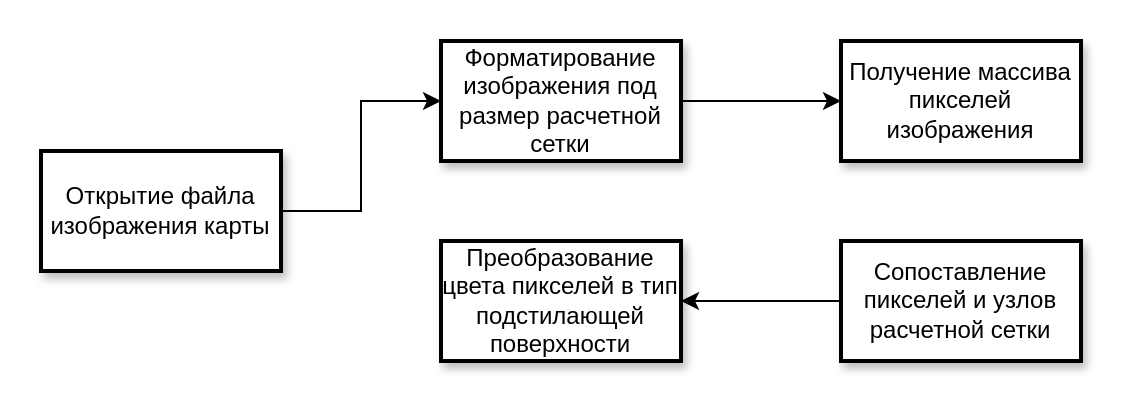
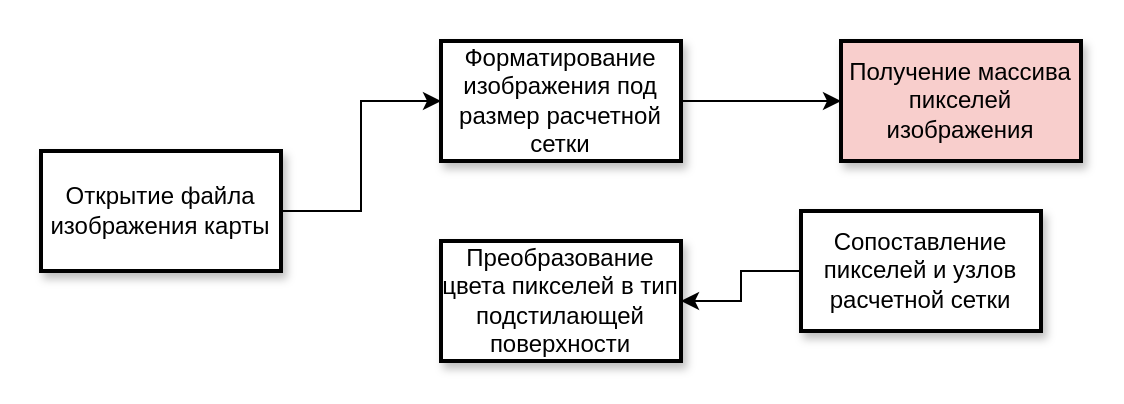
node "Получение массива пикселей изображения": fillcolor #ffffff -> #f8cecc
node "Сопоставление пикселей и узлов расчетной сетки": moved (961, 301) -> (921, 271)
